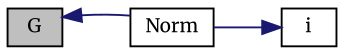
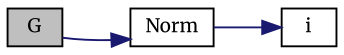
edge "Norm" -> "G": reversed
